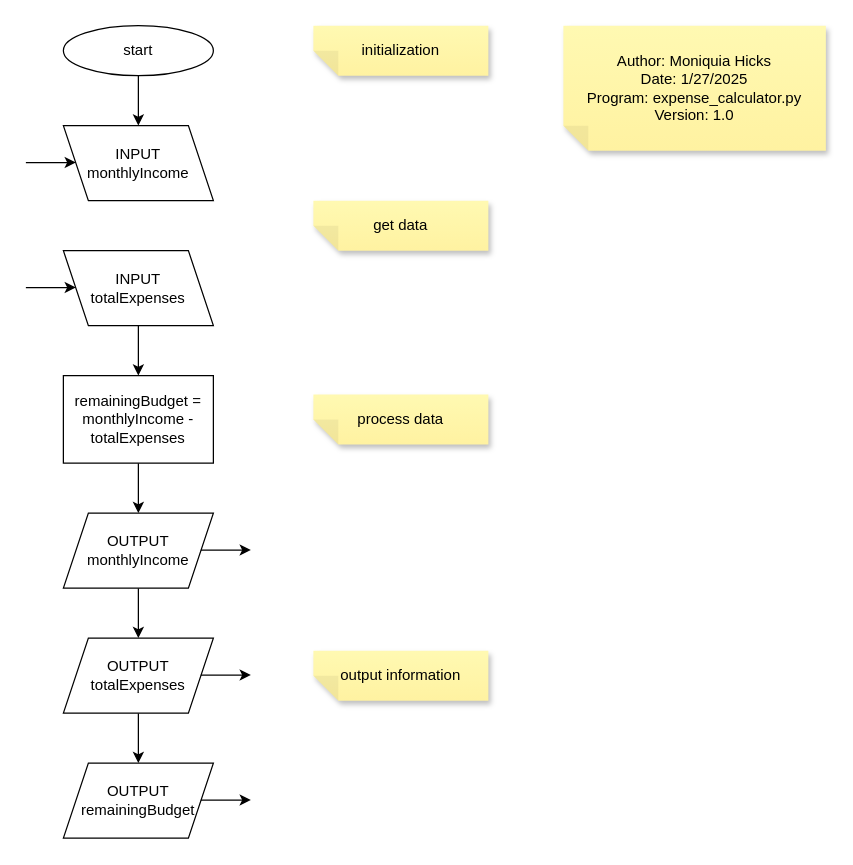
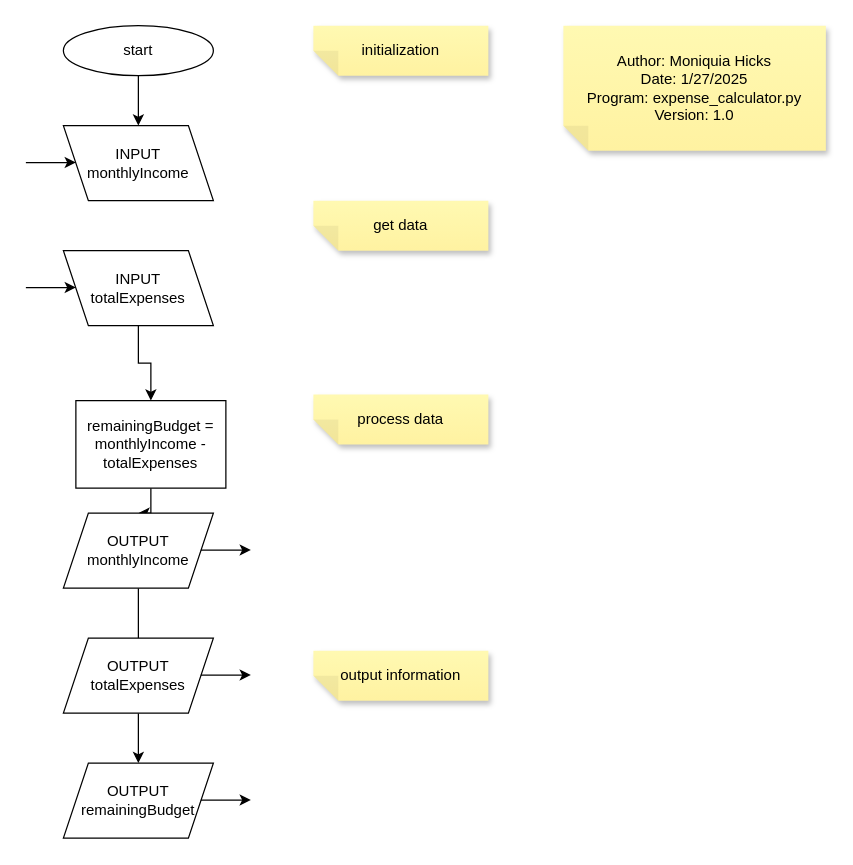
node "remainingBudget = monthlyIncome - totalExpenses": moved (138, 419) -> (151, 444)
edge "OUTPUT monthlyIncome" -> "OUTPUT totalExpenses": arrowhead classic -> none
